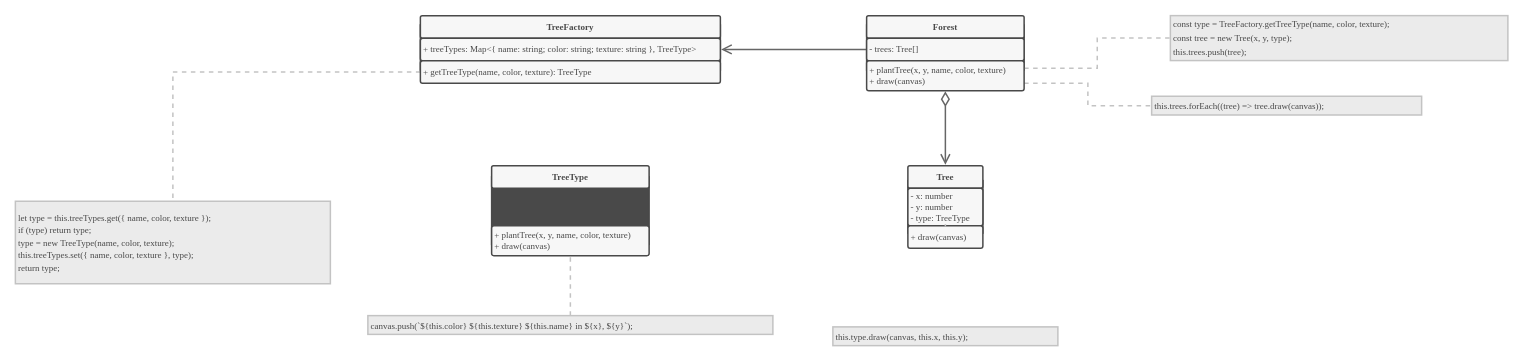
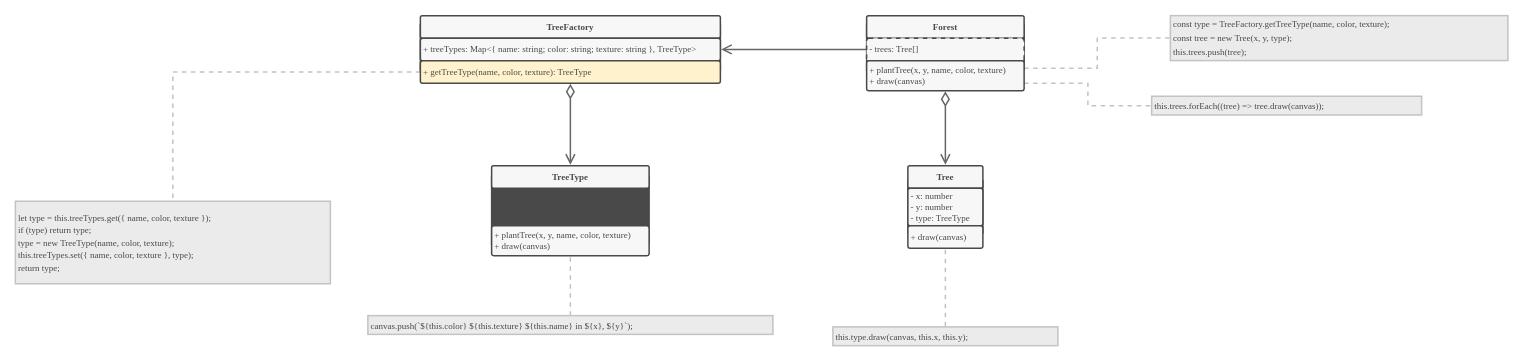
node "- trees: Tree[]": style solid -> dashed
node "+ getTreeType(name, color, texture): TreeType": fillcolor #f7f7f7 -> #fff2cc
edge "+ getTreeType(name, color, texture): TreeType" -- "TreeType": added
edge "- x: number - y: number - type: TreeType" -- "+ draw(canvas)": now "this.type.draw(canvas, this.x, this.y);" -- "+ draw(canvas)"
